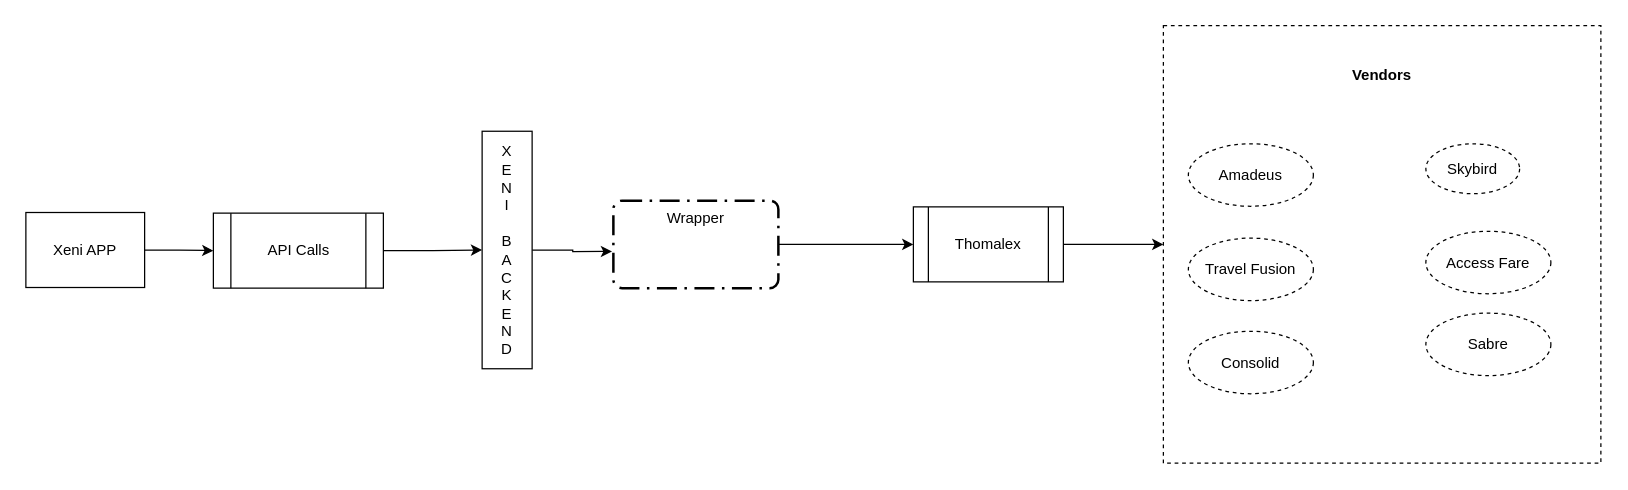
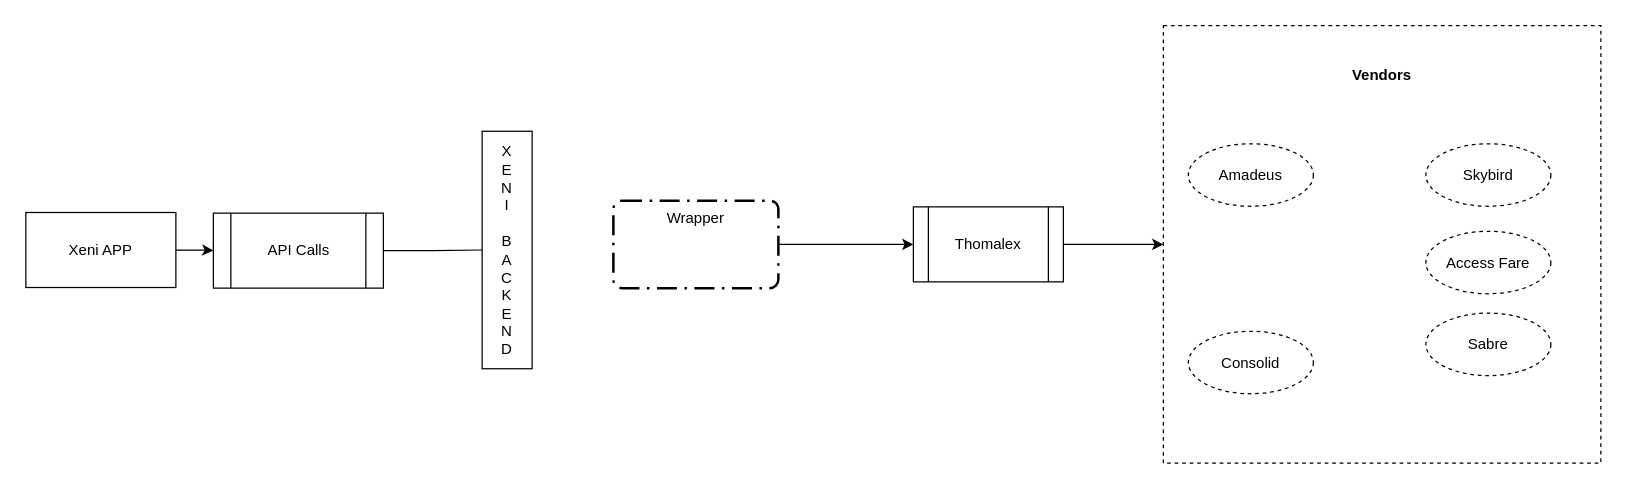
node "Skybird": size 94x50 -> 125x63
node "Xeni APP": size 119x75 -> 150x75
edge "API Calls" -> "X E N I B A C K E N D": arrowhead classic -> none
edge "X E N I B A C K E N D" -> "Wrapper": removed
node "Travel Fusion": removed
